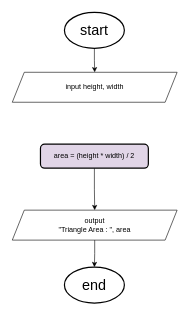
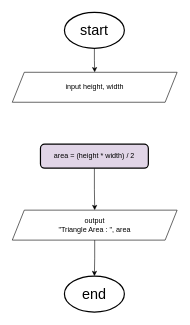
node "end": moved (95, 285) -> (95, 294)
